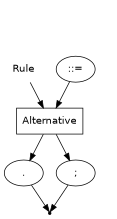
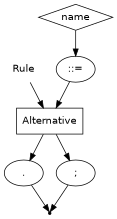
node "name": added
